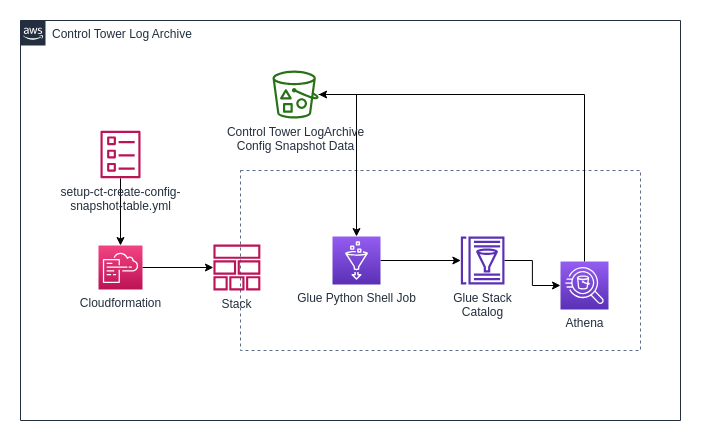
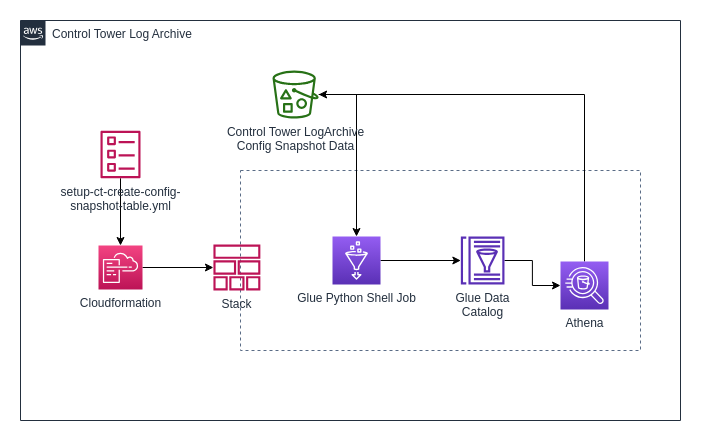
node "Glue Stack Catalog": label "Glue Stack Catalog" -> "Glue Data Catalog"
